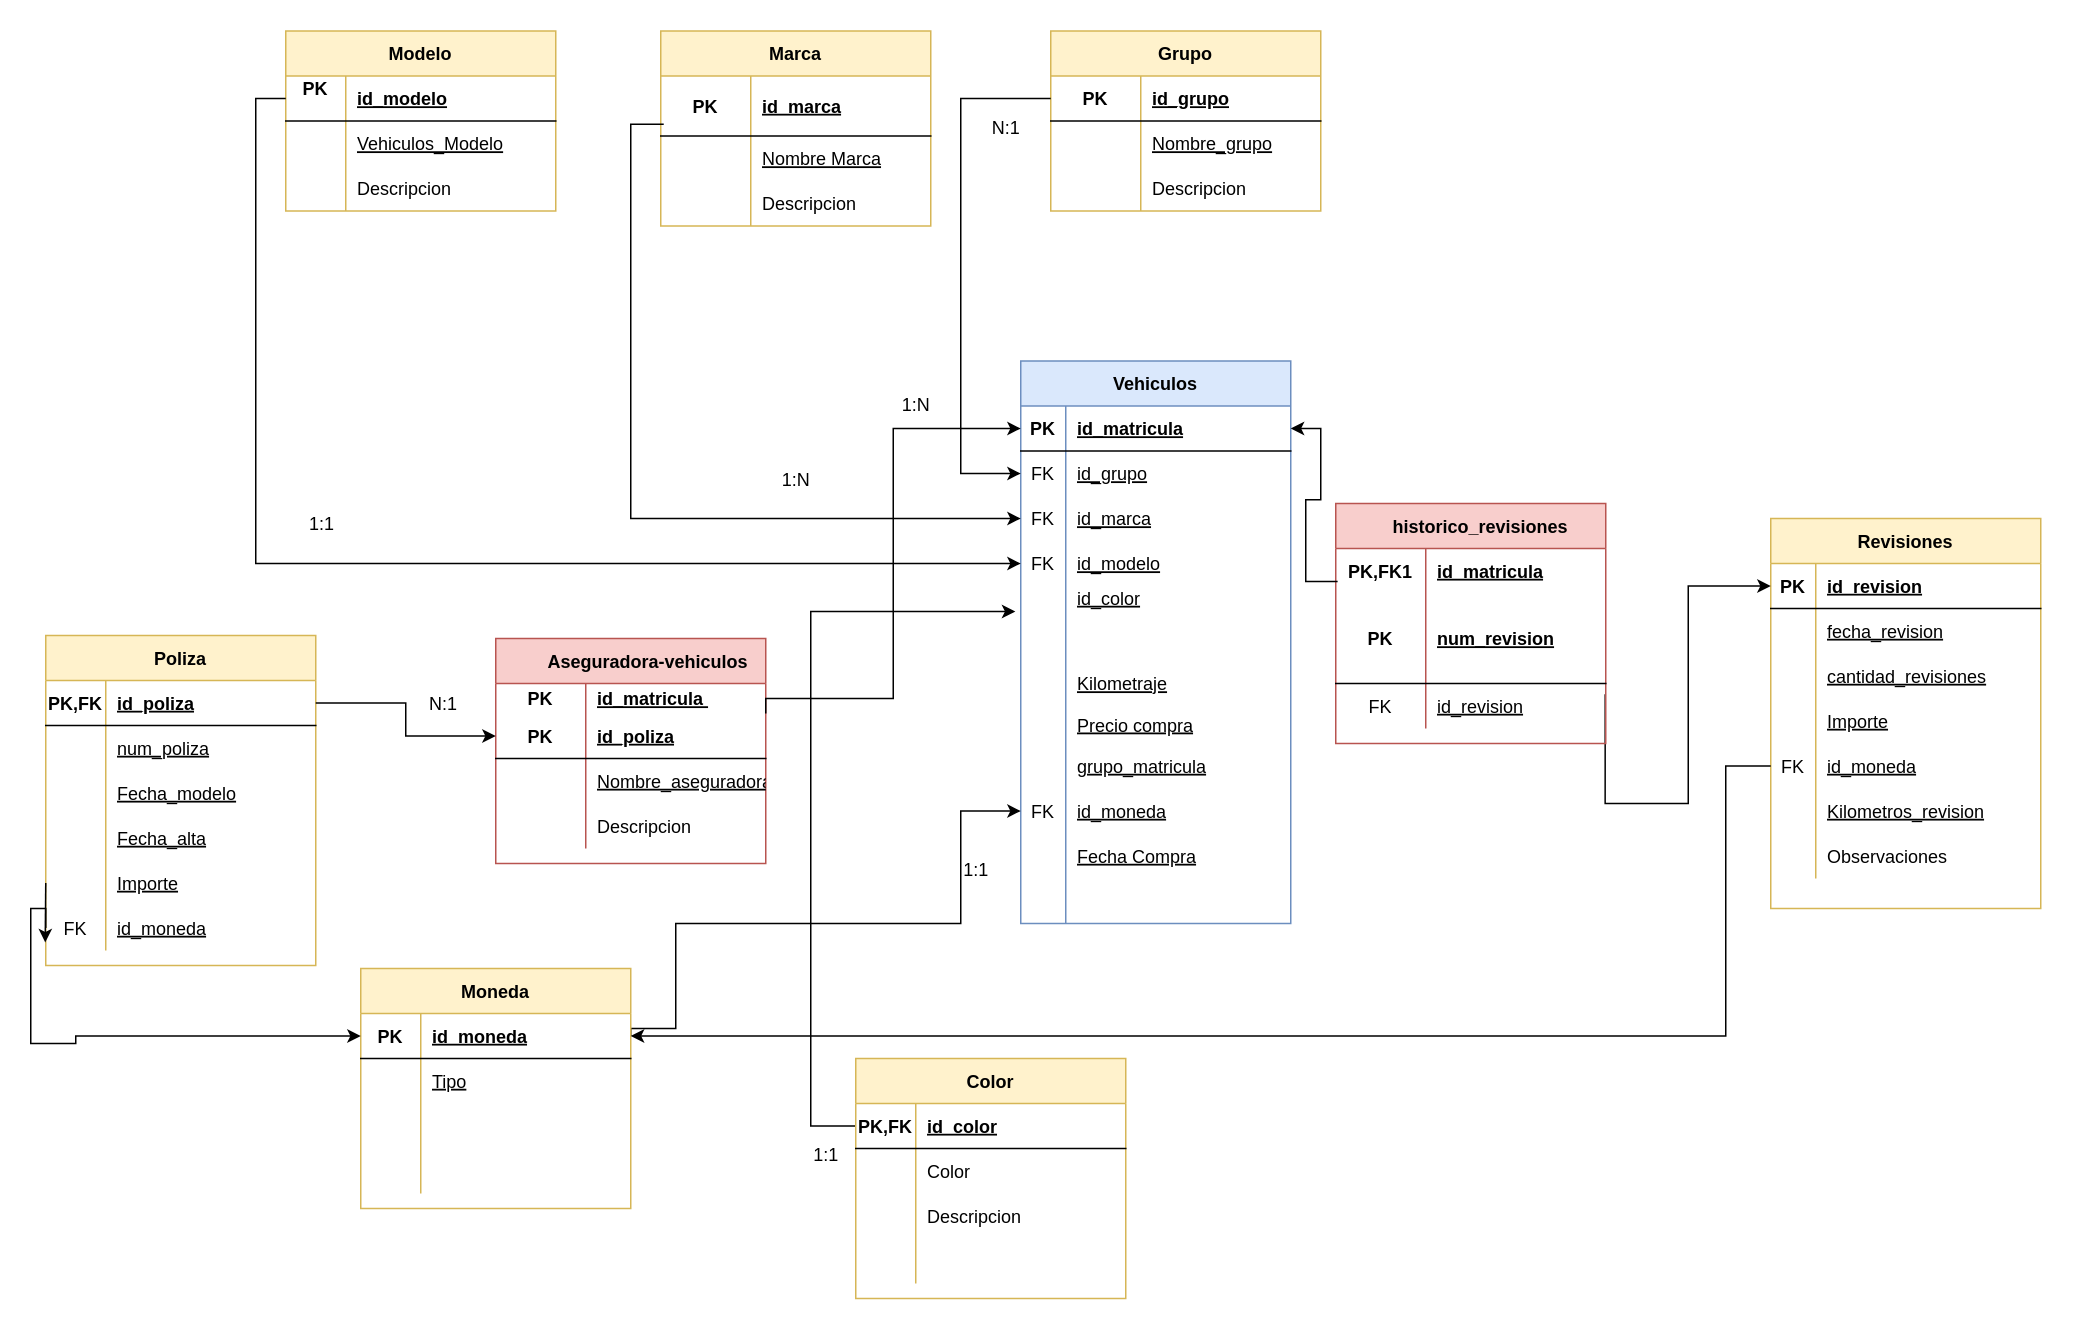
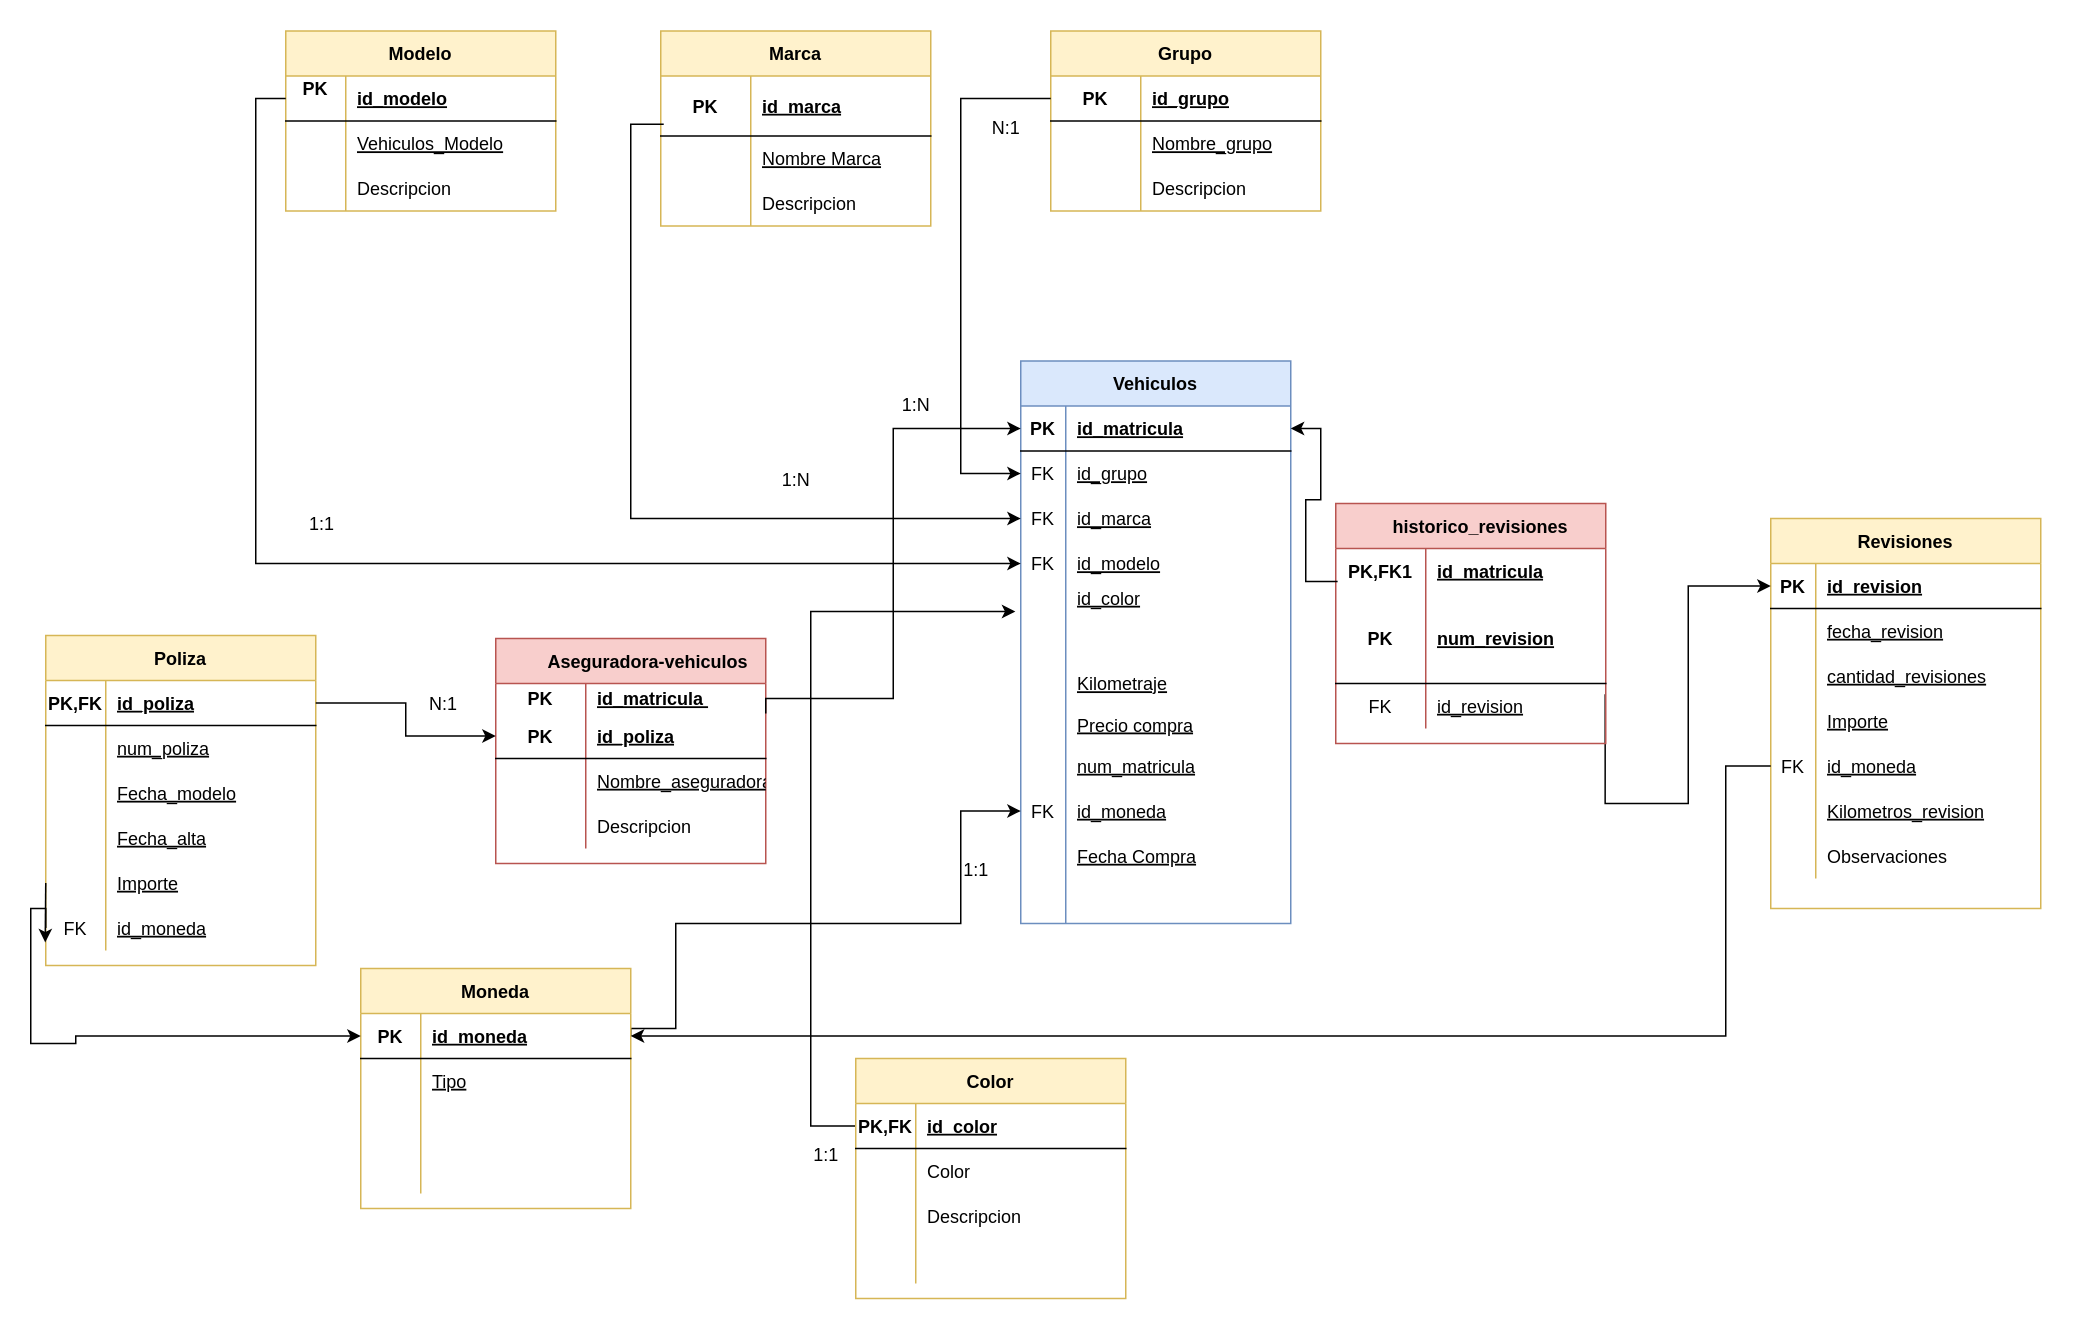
node "grupo_matricula": label "grupo_matricula" -> "num_matricula"
